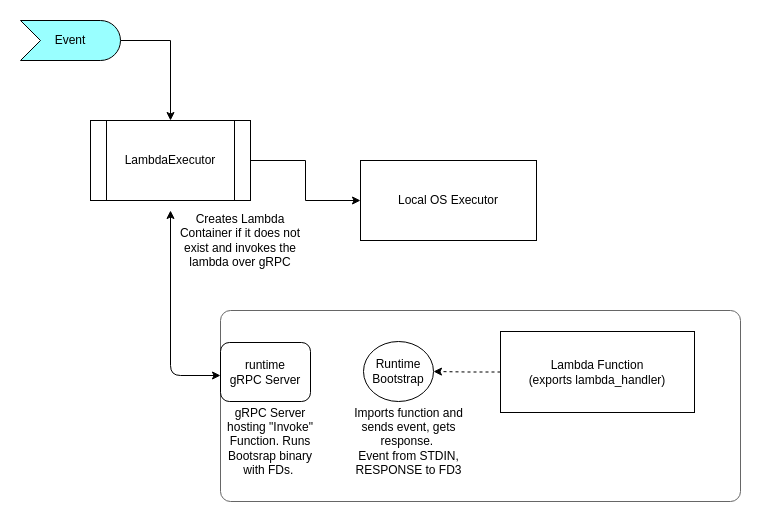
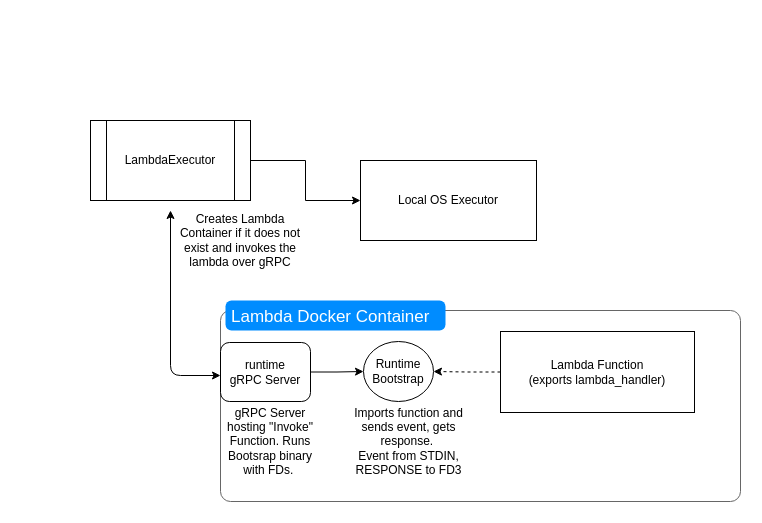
node "Event": removed
edge "Event" -> "LambdaExecutor": removed
node "Lambda Docker Container": added
edge "runtime gRPC Server" -> "Runtime Bootstrap": added
